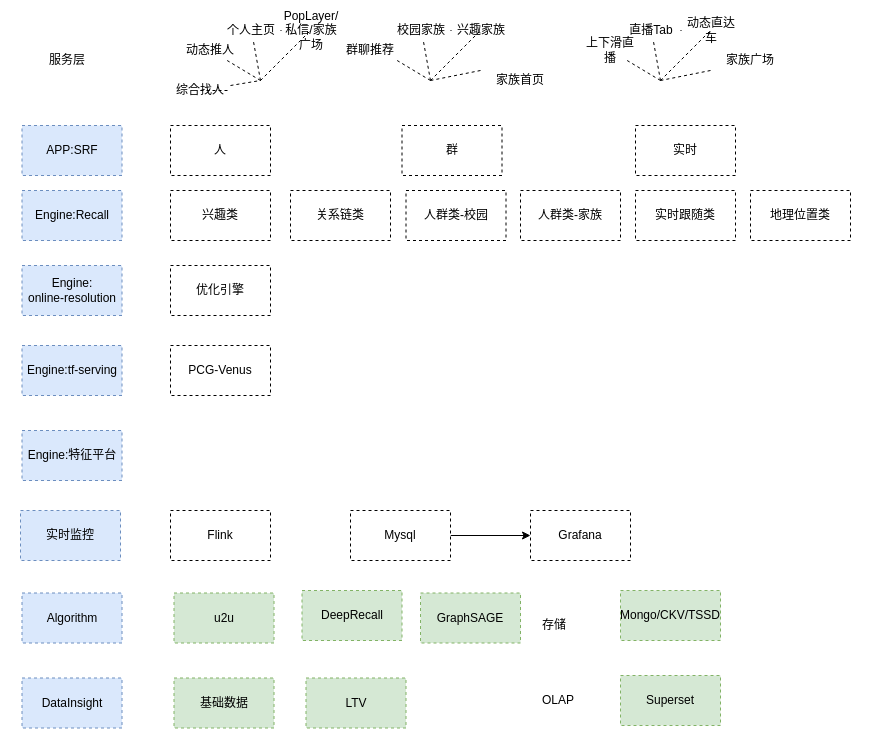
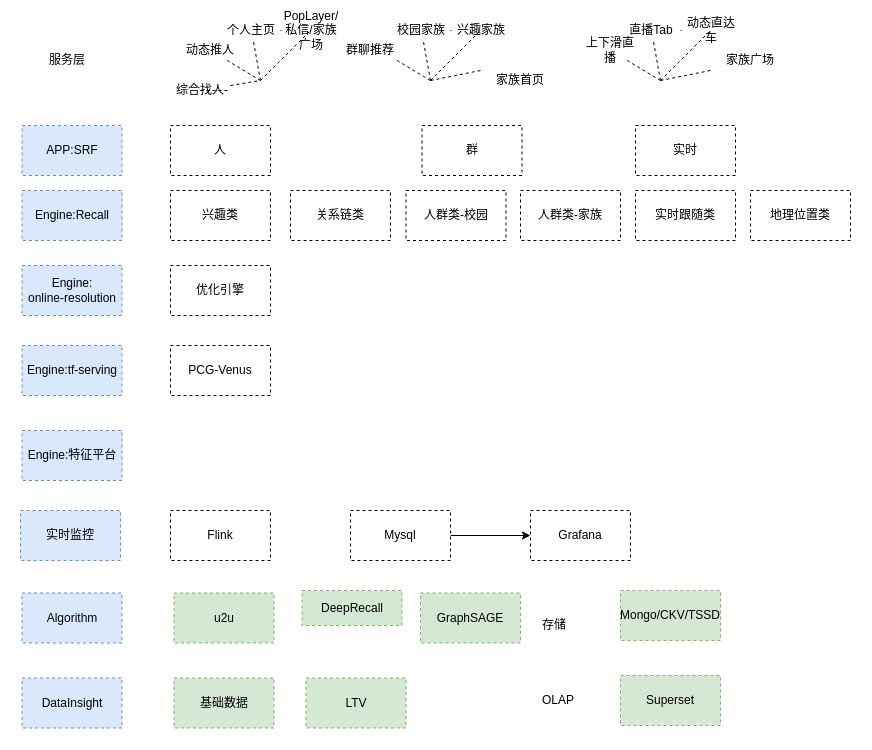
node "群": moved (452, 151) -> (472, 151)
node "DeepRecall": size 100x50 -> 100x35
